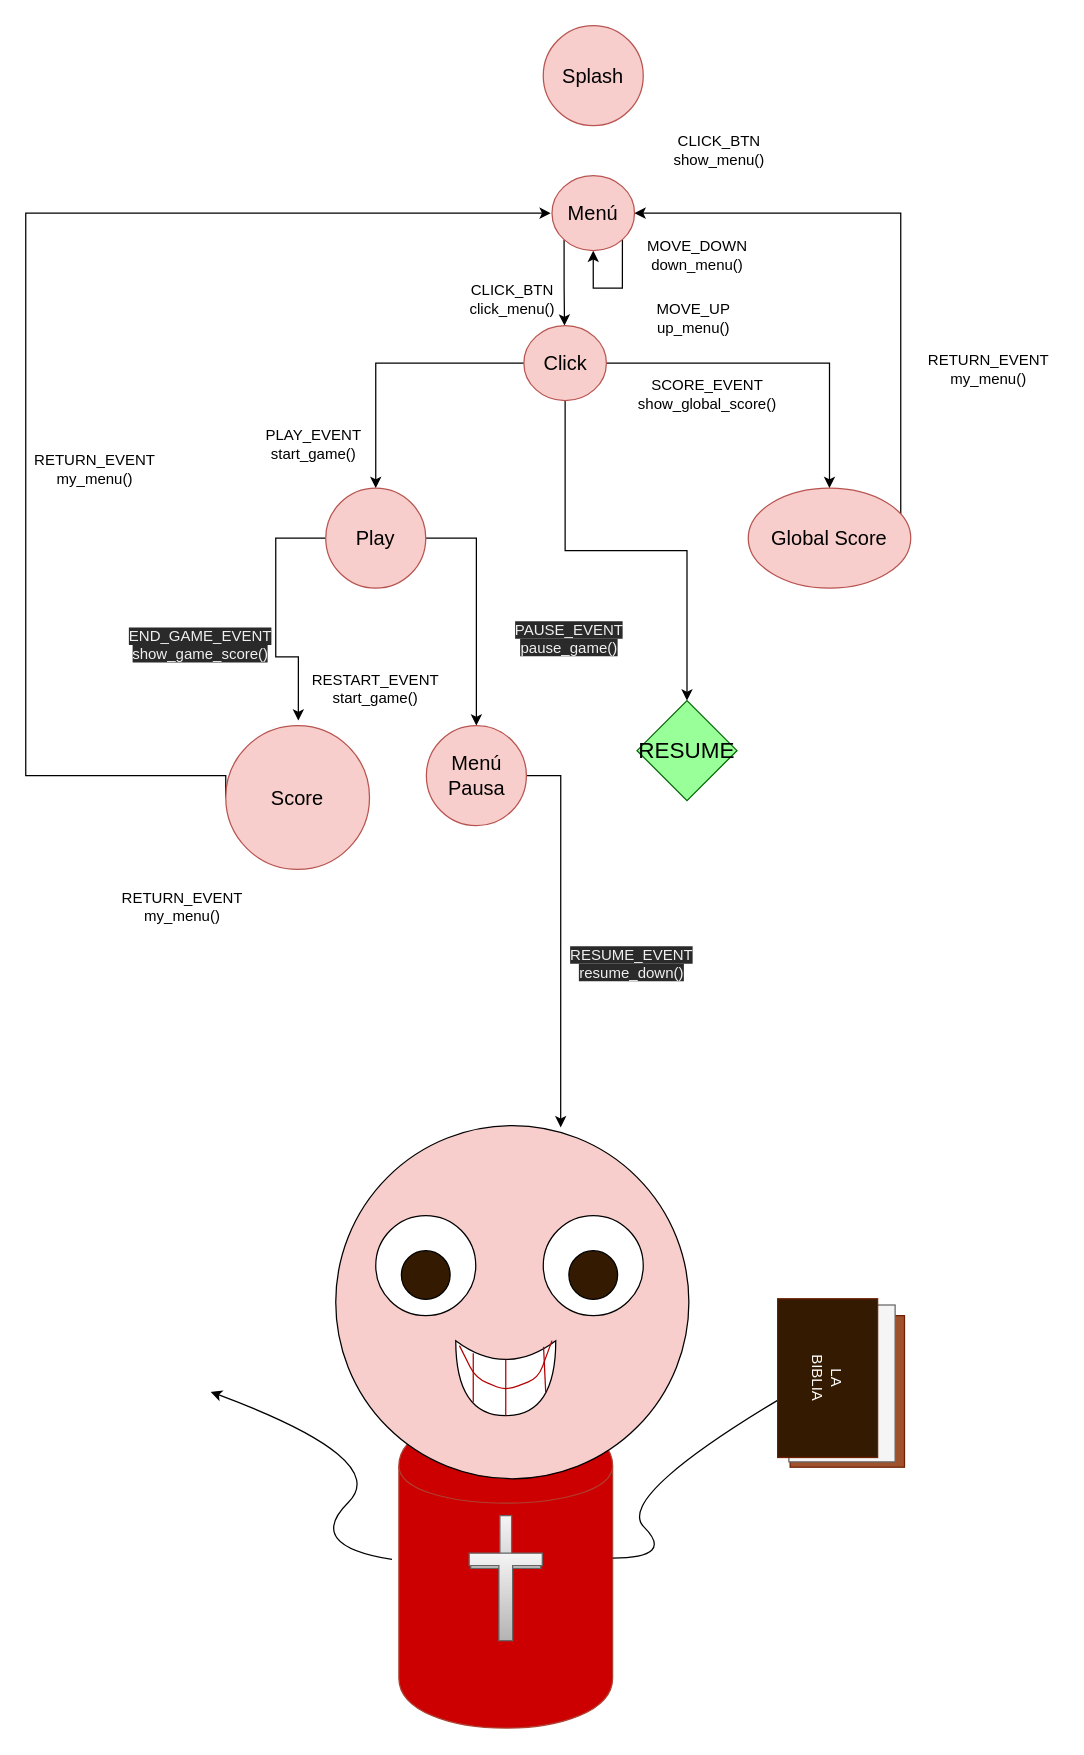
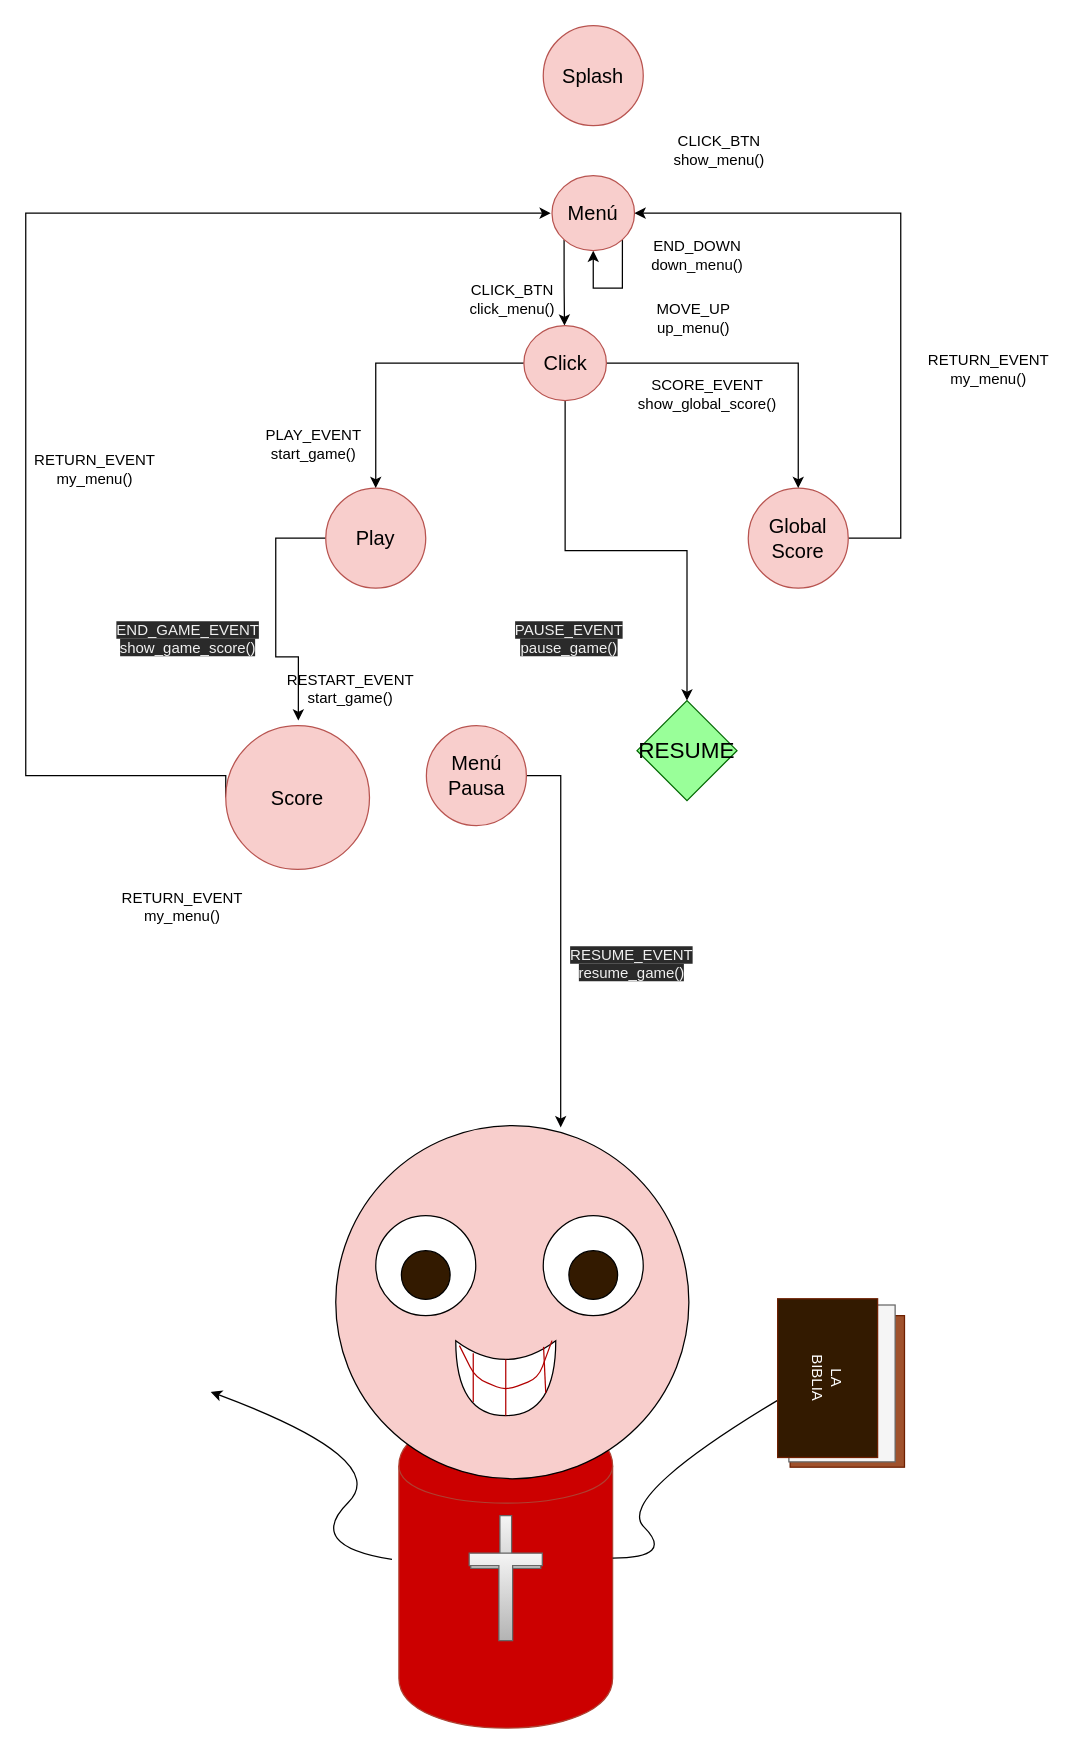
node "MOVE_DOWN down_menu()": label "MOVE_DOWN down_menu()" -> "END_DOWN down_menu()"
node "Global Score": size 163x100 -> 100x100
edge "Play" -> "Menú Pausa": removed
node "END_GAME_EVENTshow_game_score()": moved (201, 644) -> (188, 638)
node "RESTART_EVENT start_game()": moved (376, 688) -> (351, 688)
node "RESUME_EVENTresume_down()": label "RESUME_EVENTresume_down()" -> "RESUME_EVENTresume_game()"
